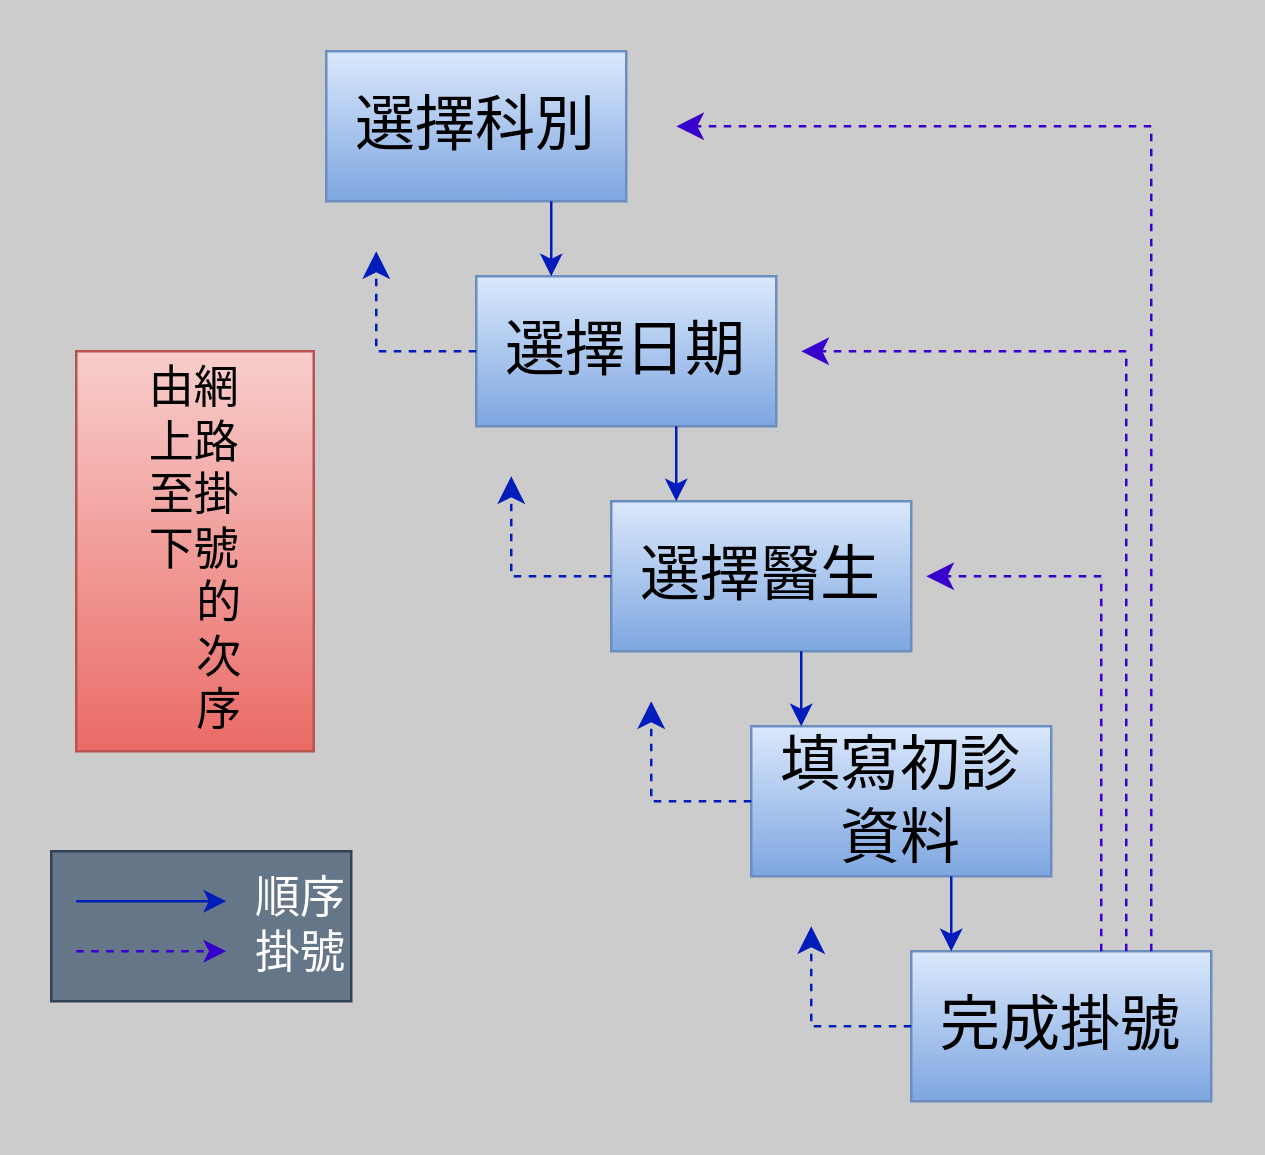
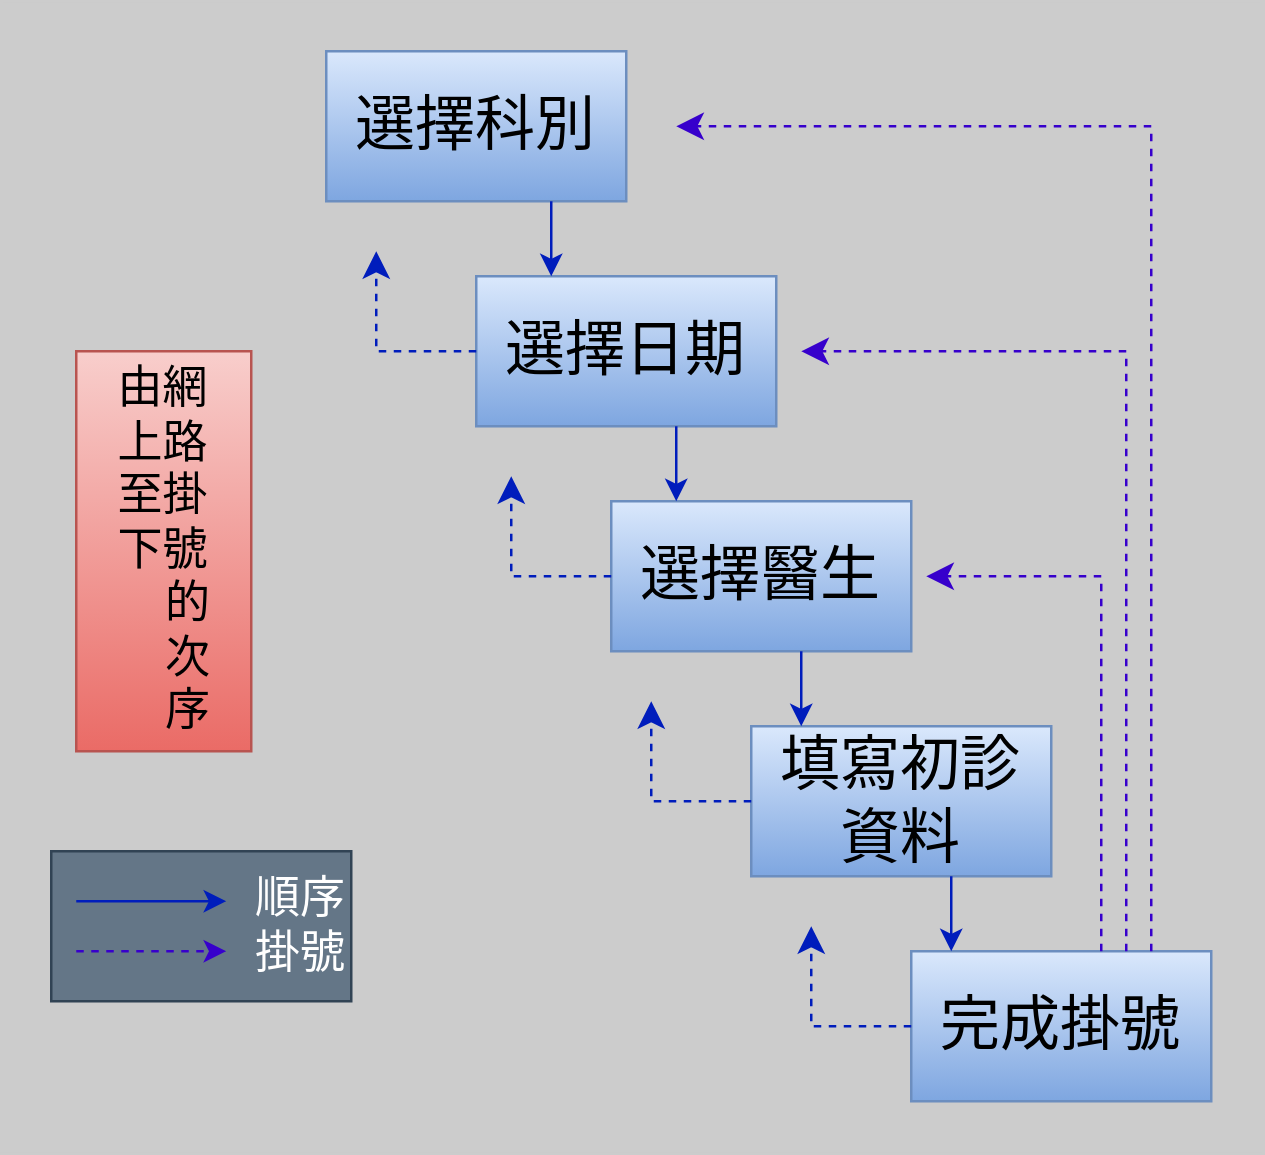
node "由網 上路 至掛 下號 的 次 序": size 238x400 -> 175x400
